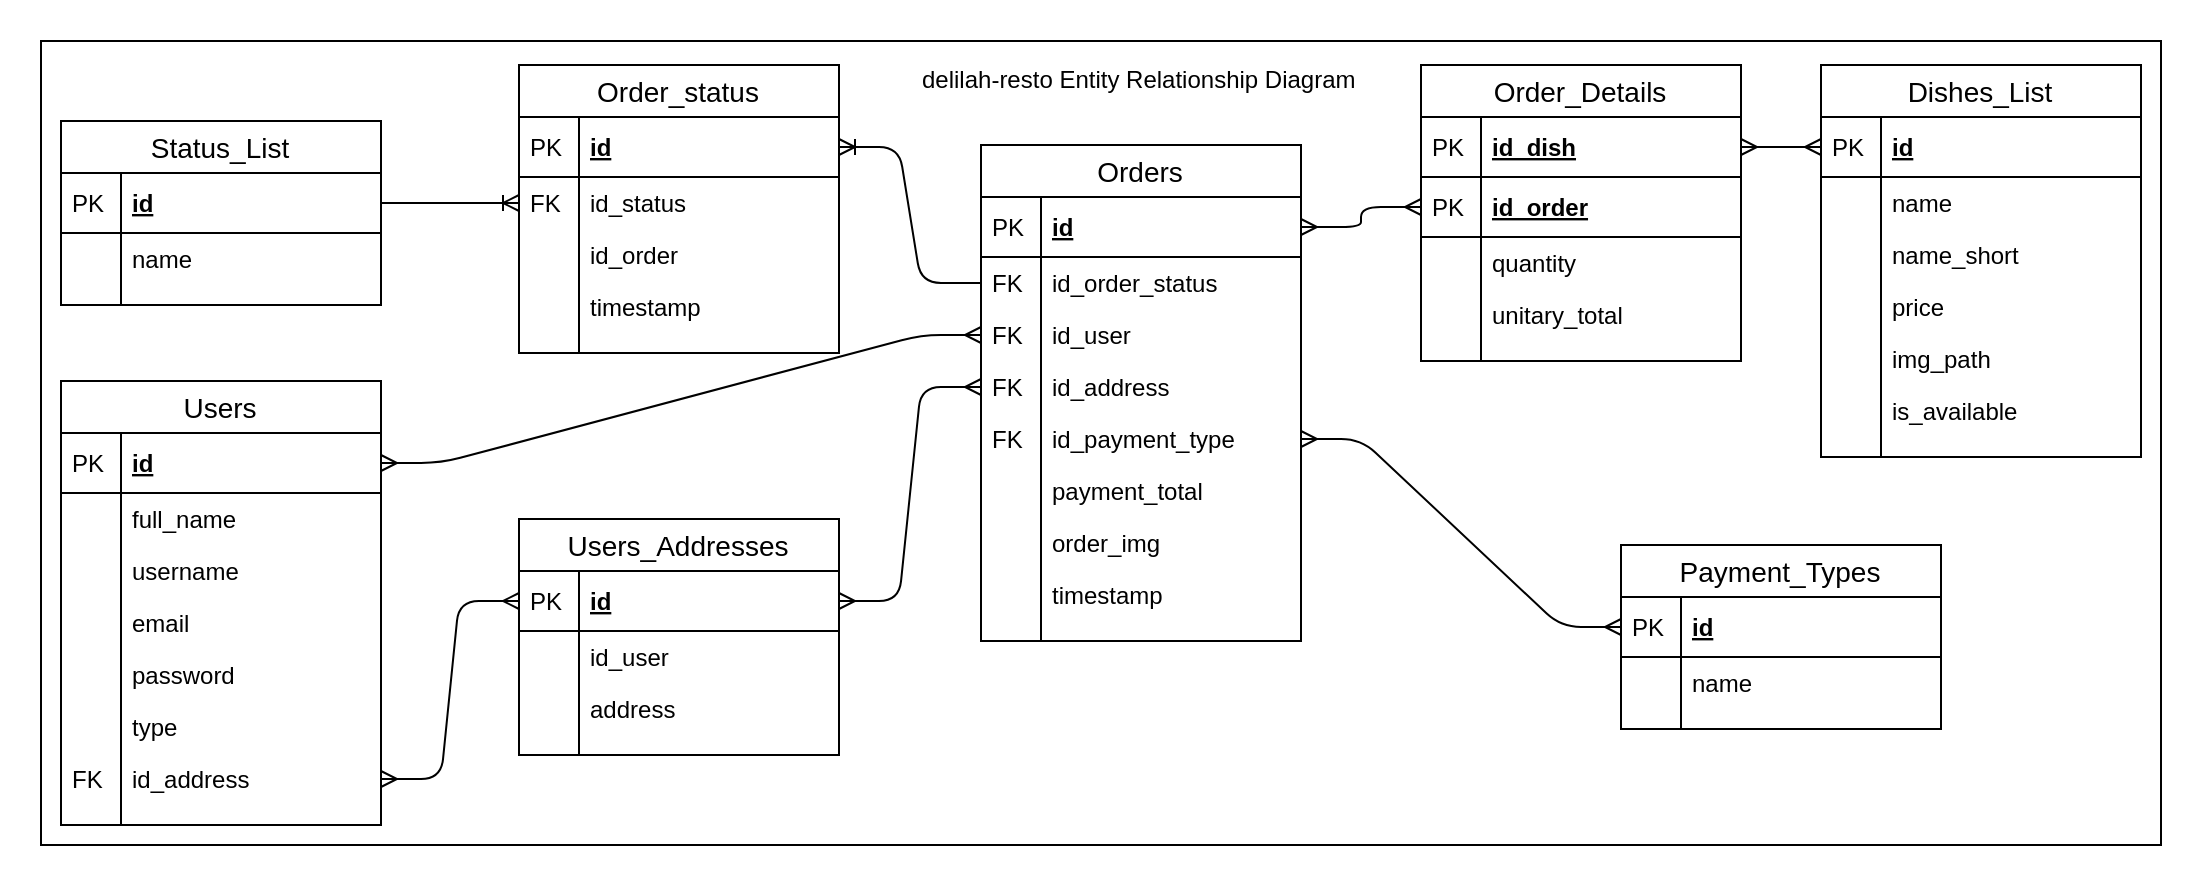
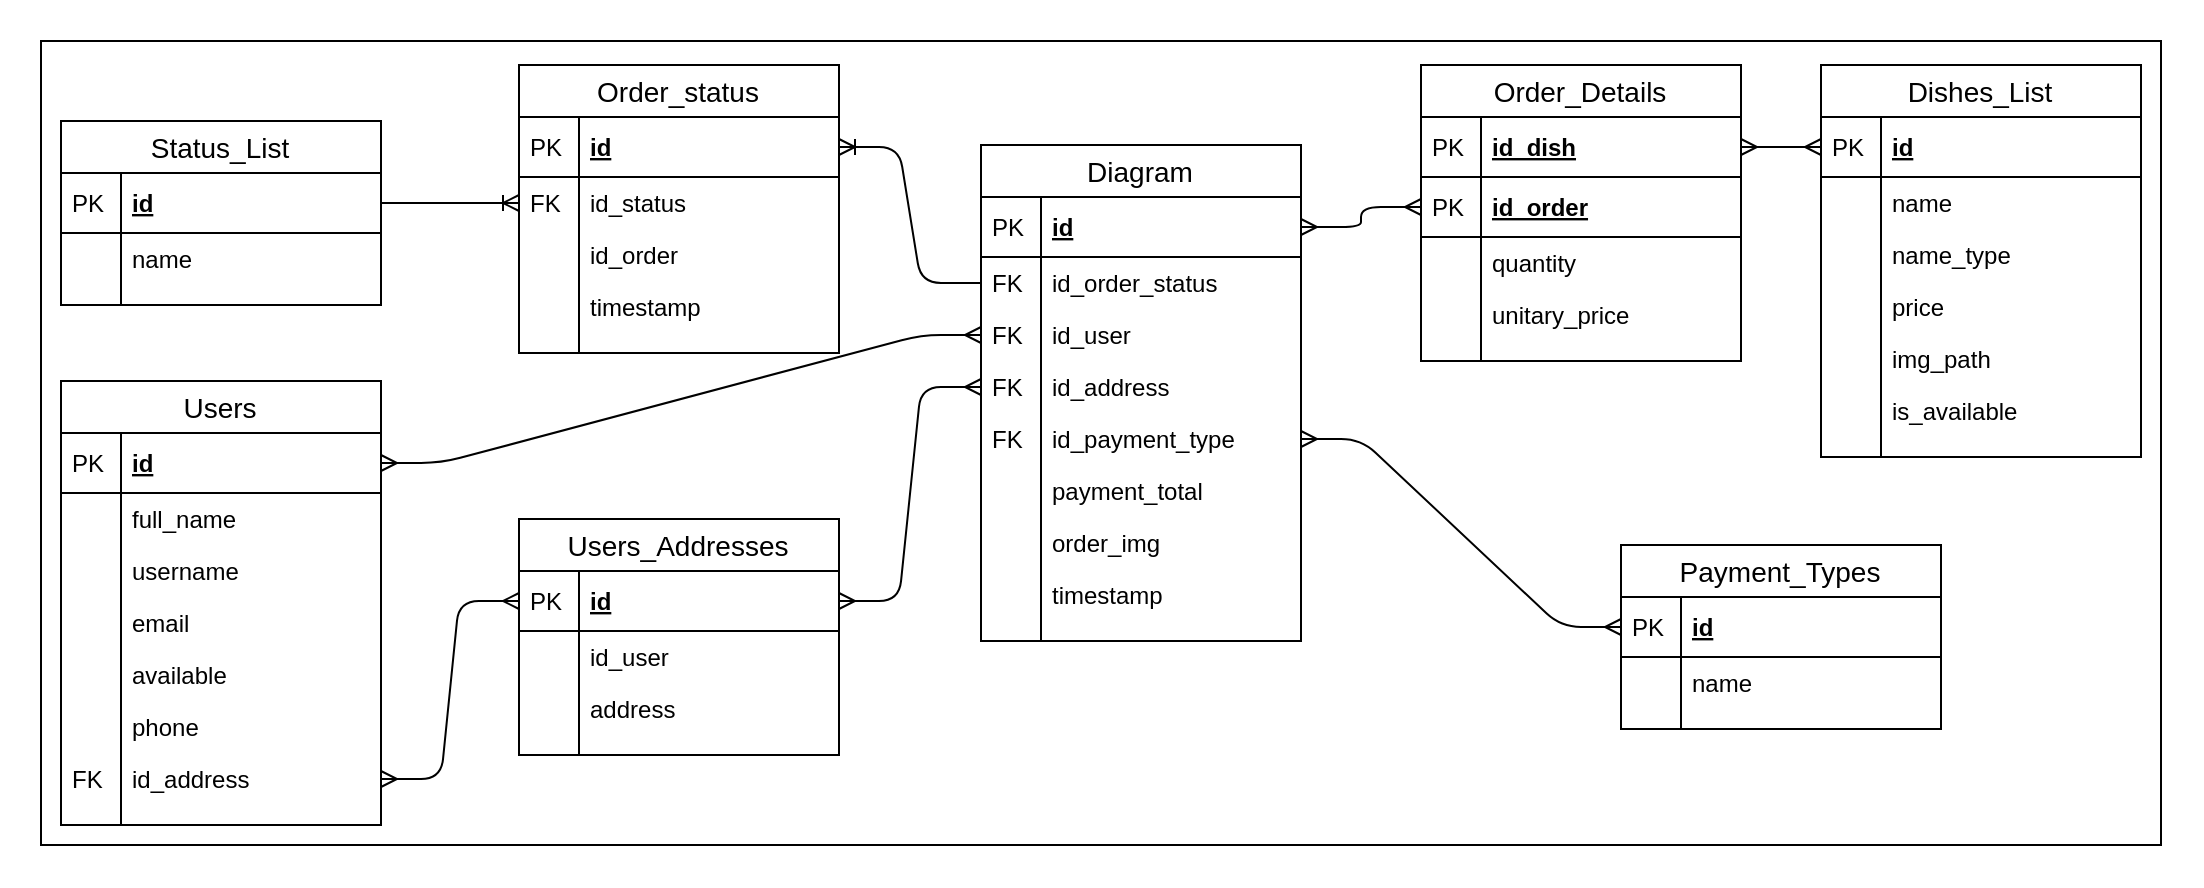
node "delilah-resto Entity Relationship Diagram": removed
node "Orders": label "Orders" -> "Diagram"
node "name_short": label "name_short" -> "name_type"
node "unitary_total": label "unitary_total" -> "unitary_price"
node "password": label "password" -> "available"
node "type": label "type" -> "phone"
